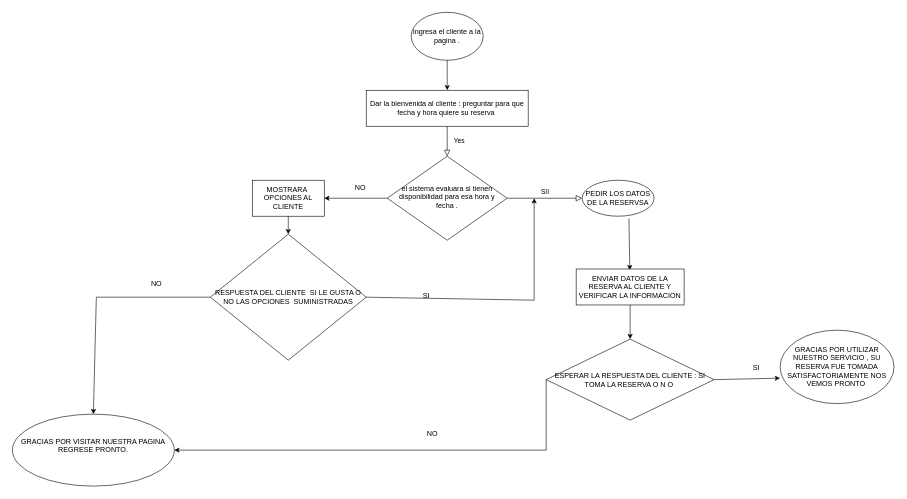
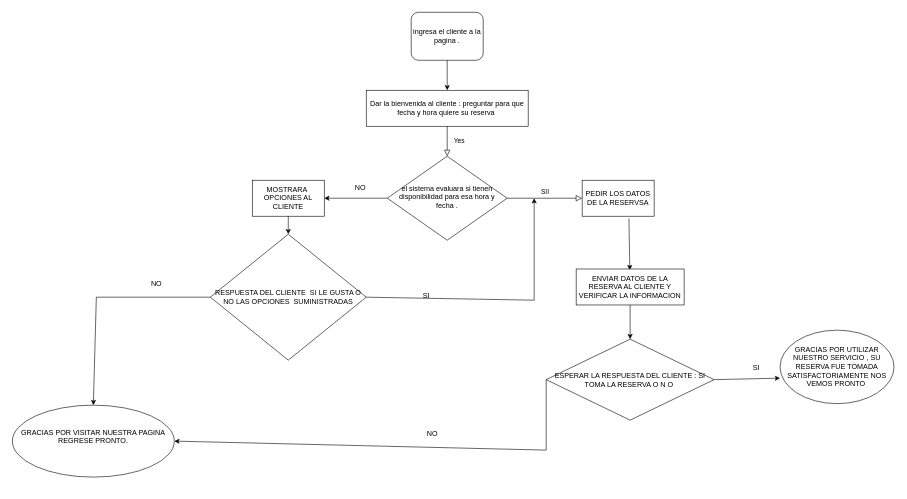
node "ingresa el cliente a la pagina .": shape ellipse -> rounded rectangle
node "PEDIR LOS DATOS DE LA RESERVSA": shape ellipse -> rectangle
node "GRACIAS POR VISITAR NUESTRA PAGINA REGRESE PRONTO.": moved (93, 450) -> (93, 441)
